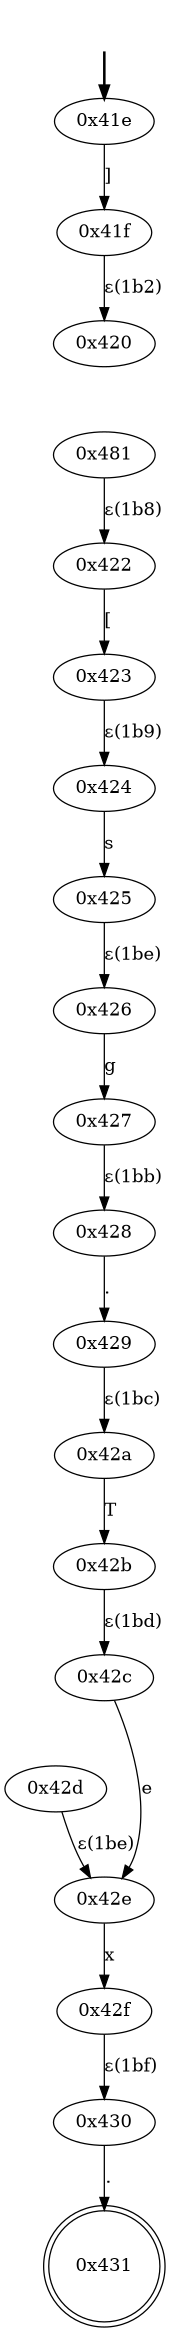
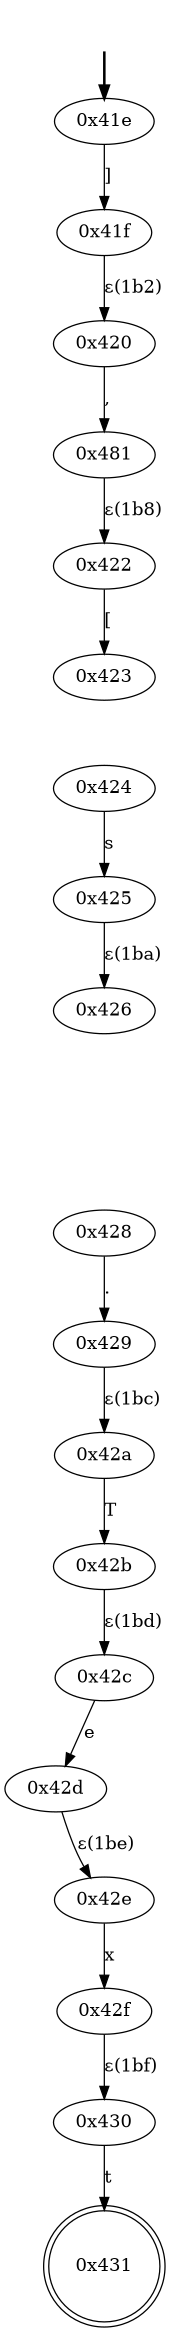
edge "0x420" -> "0x481": added, label ","
edge "0x423" -> "0x424": removed, label "ε(1b9)"
edge "0x425" -> "0x426": label "ε(1be)" -> "ε(1ba)"
node "0x427": removed
edge "0x42c" -> "0x42e": now "0x42c" -> "0x42d"
edge "0x430" -> "0x431": label "." -> "t"
